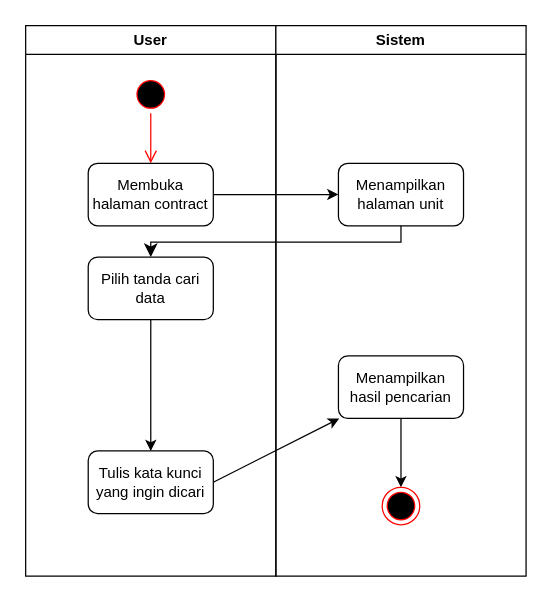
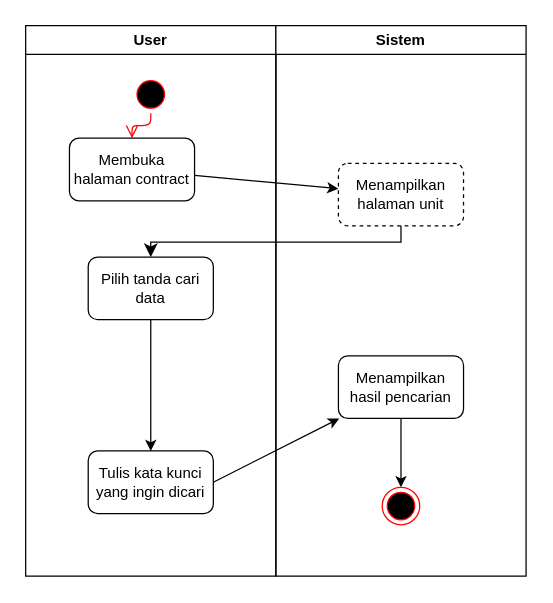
node "Membuka halaman contract": moved (151, 194) -> (132, 169)
node "Menampilkan halaman unit": style solid -> dashed
